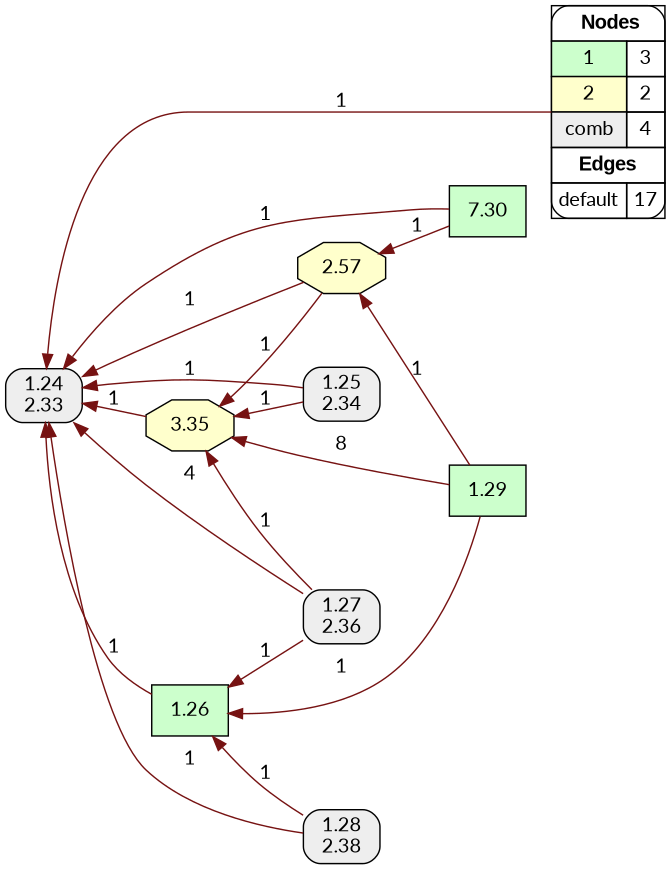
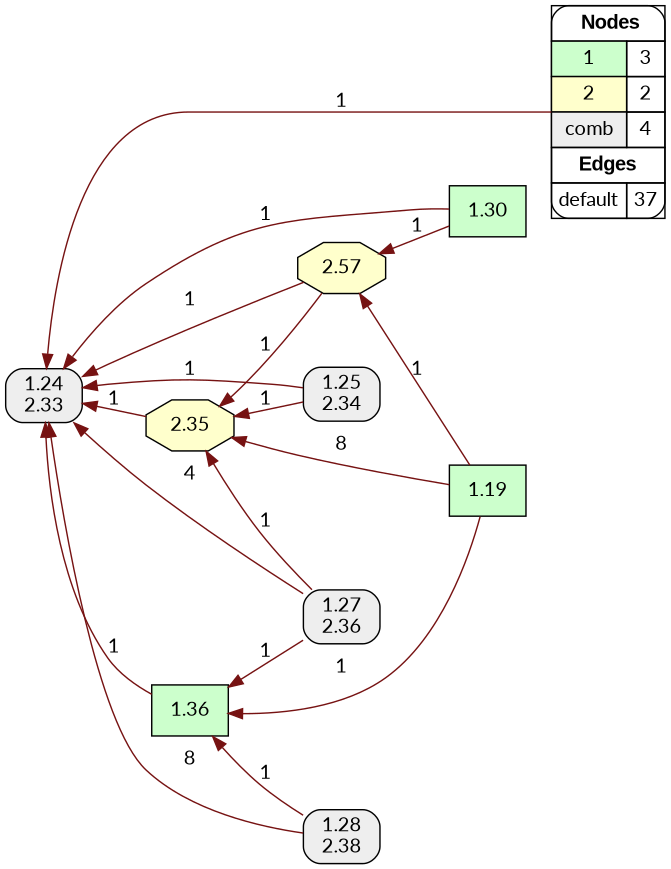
node "Nodes": text "17" -> "37"
node "7.30": label "7.30" -> "1.30"
node "3.35": label "3.35" -> "2.35"
node "1.29": label "1.29" -> "1.19"
node "1.26": label "1.26" -> "1.36"
edge "1.28 2.38" -> "1.24 2.33": label "1" -> "8"
